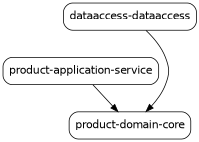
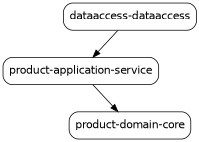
edge "dataaccess-dataaccess" -> "product-domain-core": now "dataaccess-dataaccess" -> "product-application-service"
